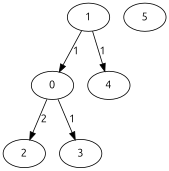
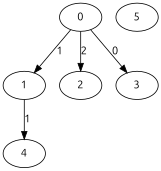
edge "1" -> "0": reversed
edge "0" -> "3": label "1" -> "0"
